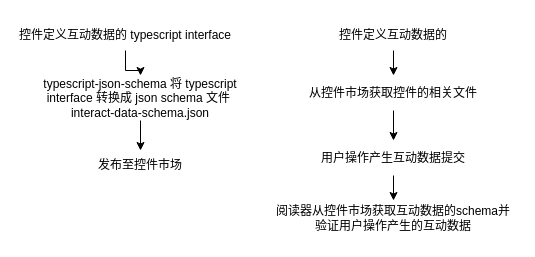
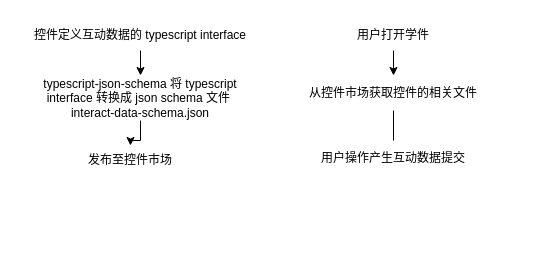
node "控件定义互动数据的 typescript interface": moved (126, 36) -> (141, 36)
node "控件定义互动数据的": label "控件定义互动数据的" -> "用户打开学件"
edge "从控件市场获取控件的相关文件" -> "用户操作产生互动数据提交": arrowhead classic -> none
node "发布至控件市场": moved (141, 166) -> (131, 161)
edge "用户操作产生互动数据提交" -> "阅读器从控件市场获取互动数据的schema并验证用户操作产生的互动数据": removed
node "阅读器从控件市场获取互动数据的schema并验证用户操作产生的互动数据": removed
